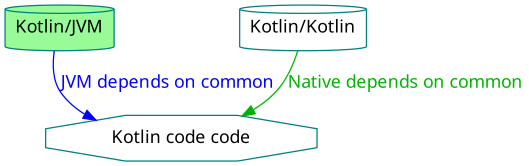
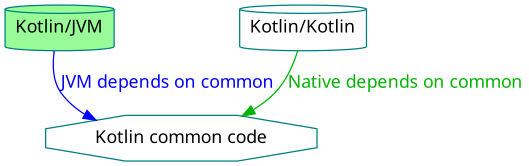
node "Kotlin code code": label "Kotlin code code" -> "Kotlin common code"
